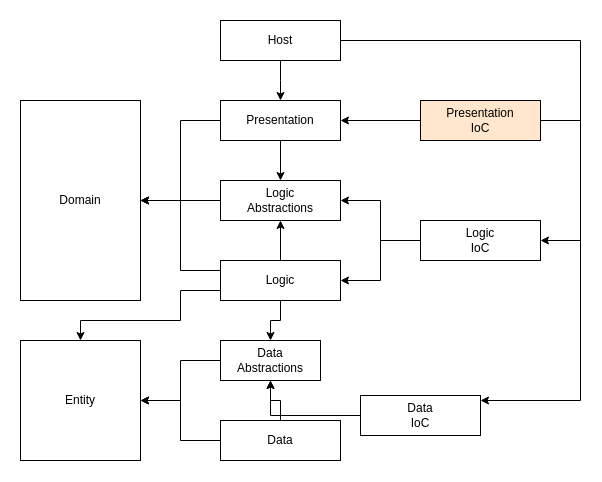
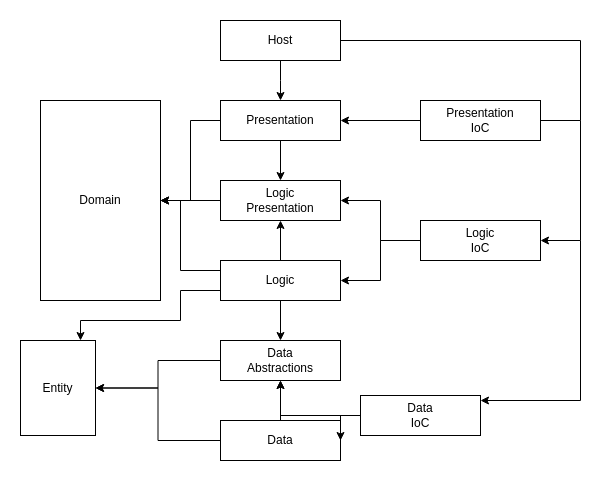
node "Presentation IoC": fillcolor #ffe6cc -> #ffffff
node "Domain": moved (81, 201) -> (101, 201)
node "Logic Abstractions": label "Logic Abstractions" -> "Logic Presentation"
node "Data Abstractions": size 100x40 -> 120x40
node "Entity": size 120x120 -> 75x95
edge "Data IoC" -> "Data": added
